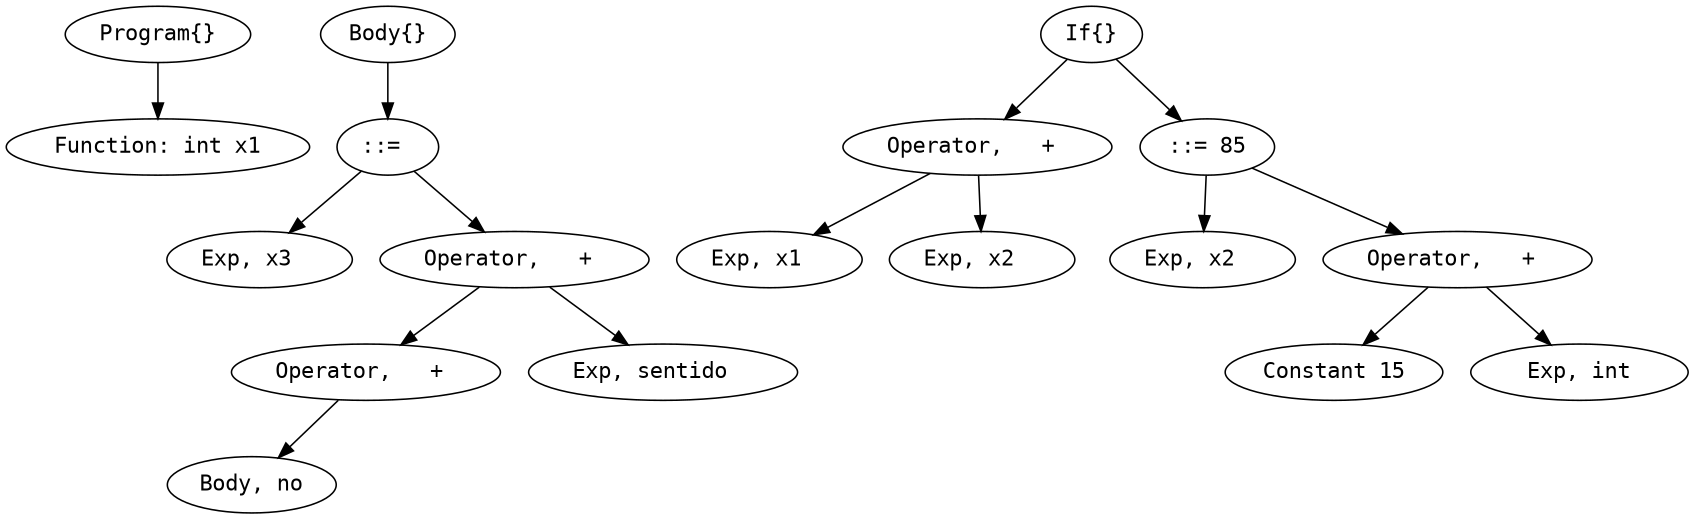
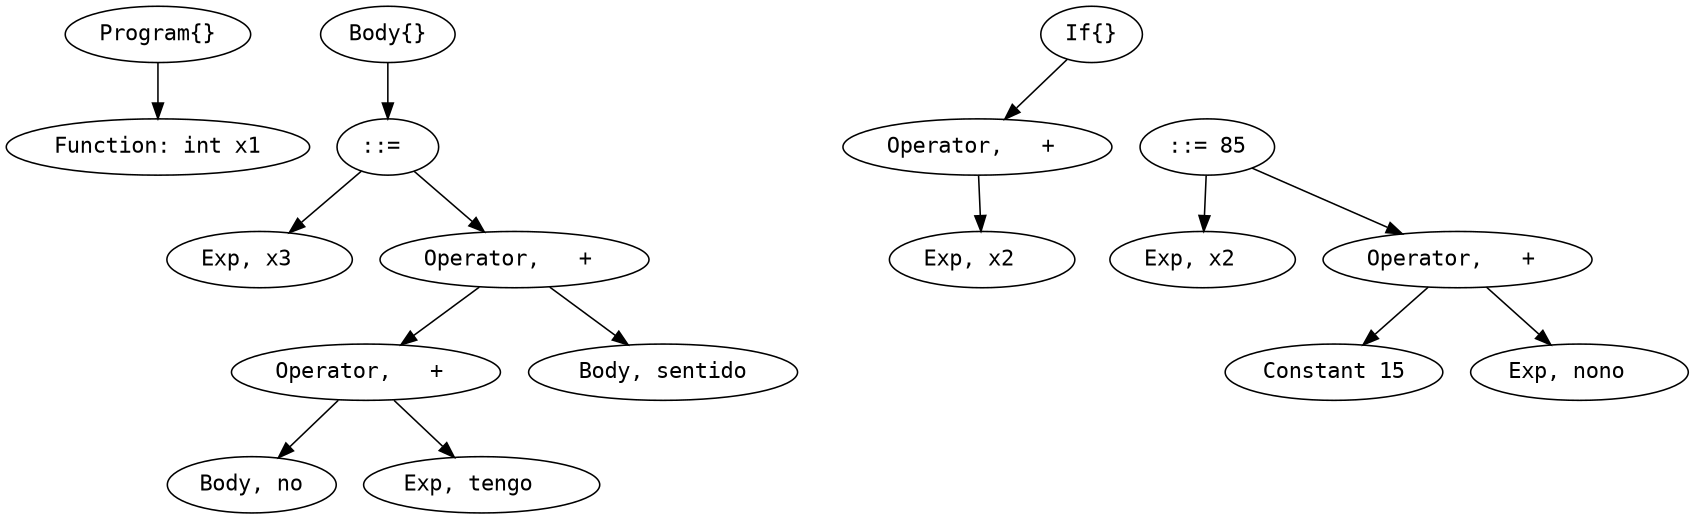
edge "If{}" -> "::= 85": removed
node "Exp, x1": removed
node "Exp, sentido": label "Exp, sentido" -> "Body, sentido"
node "Exp, int": label "Exp, int" -> "Exp, nono"
node "Exp, tengo": added
